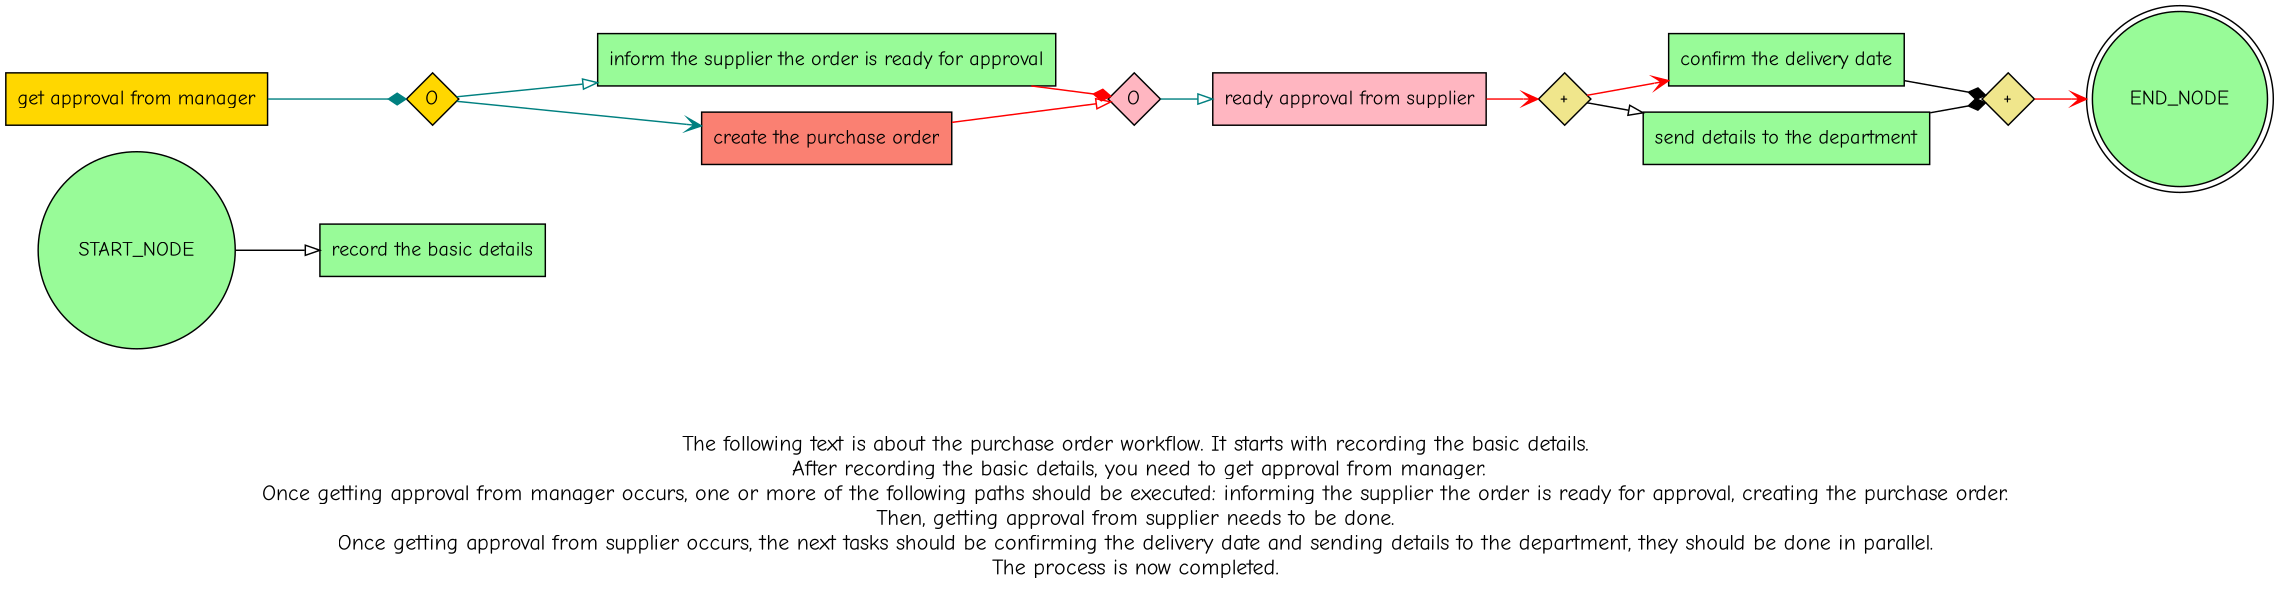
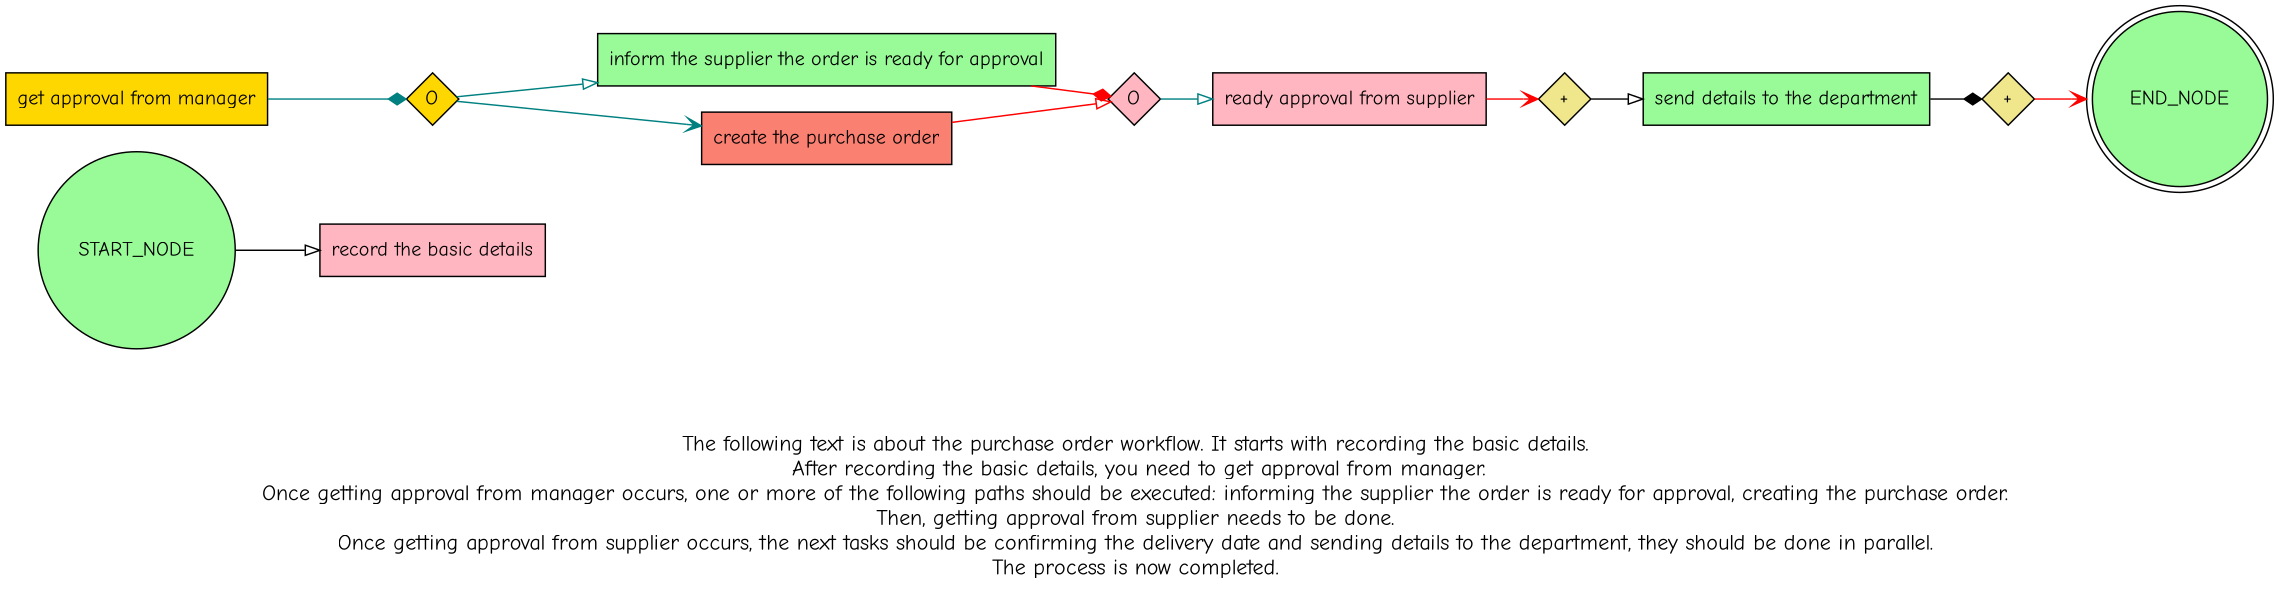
node "confirm the delivery date": removed
node "record the basic details": fillcolor palegreen -> lightpink
